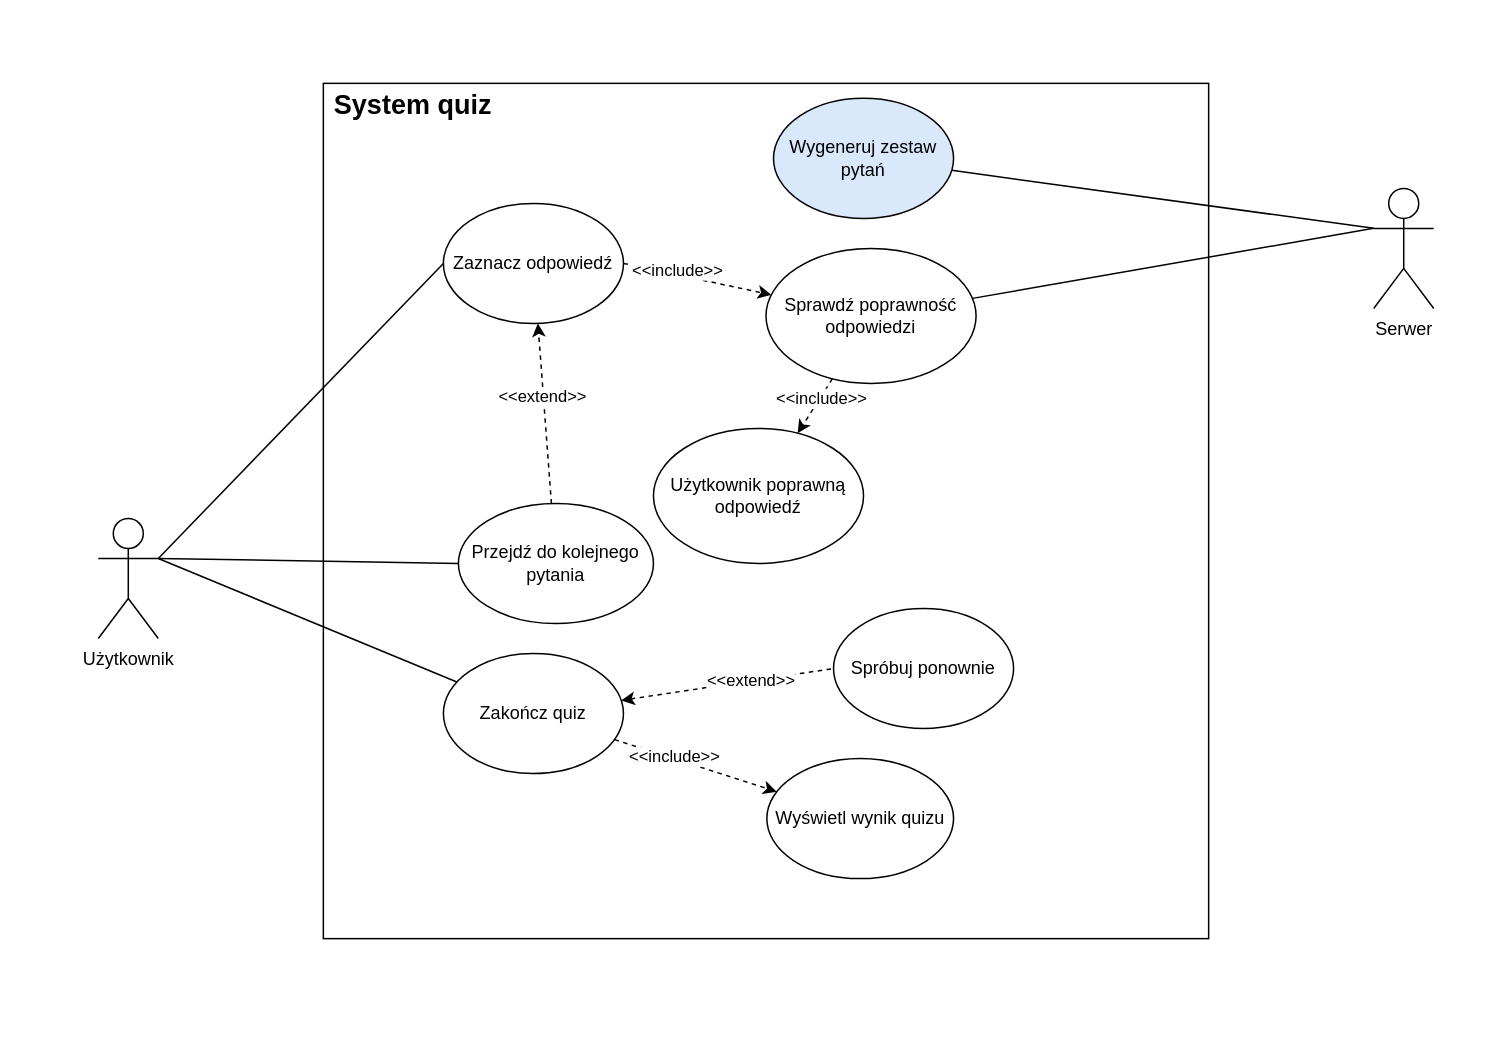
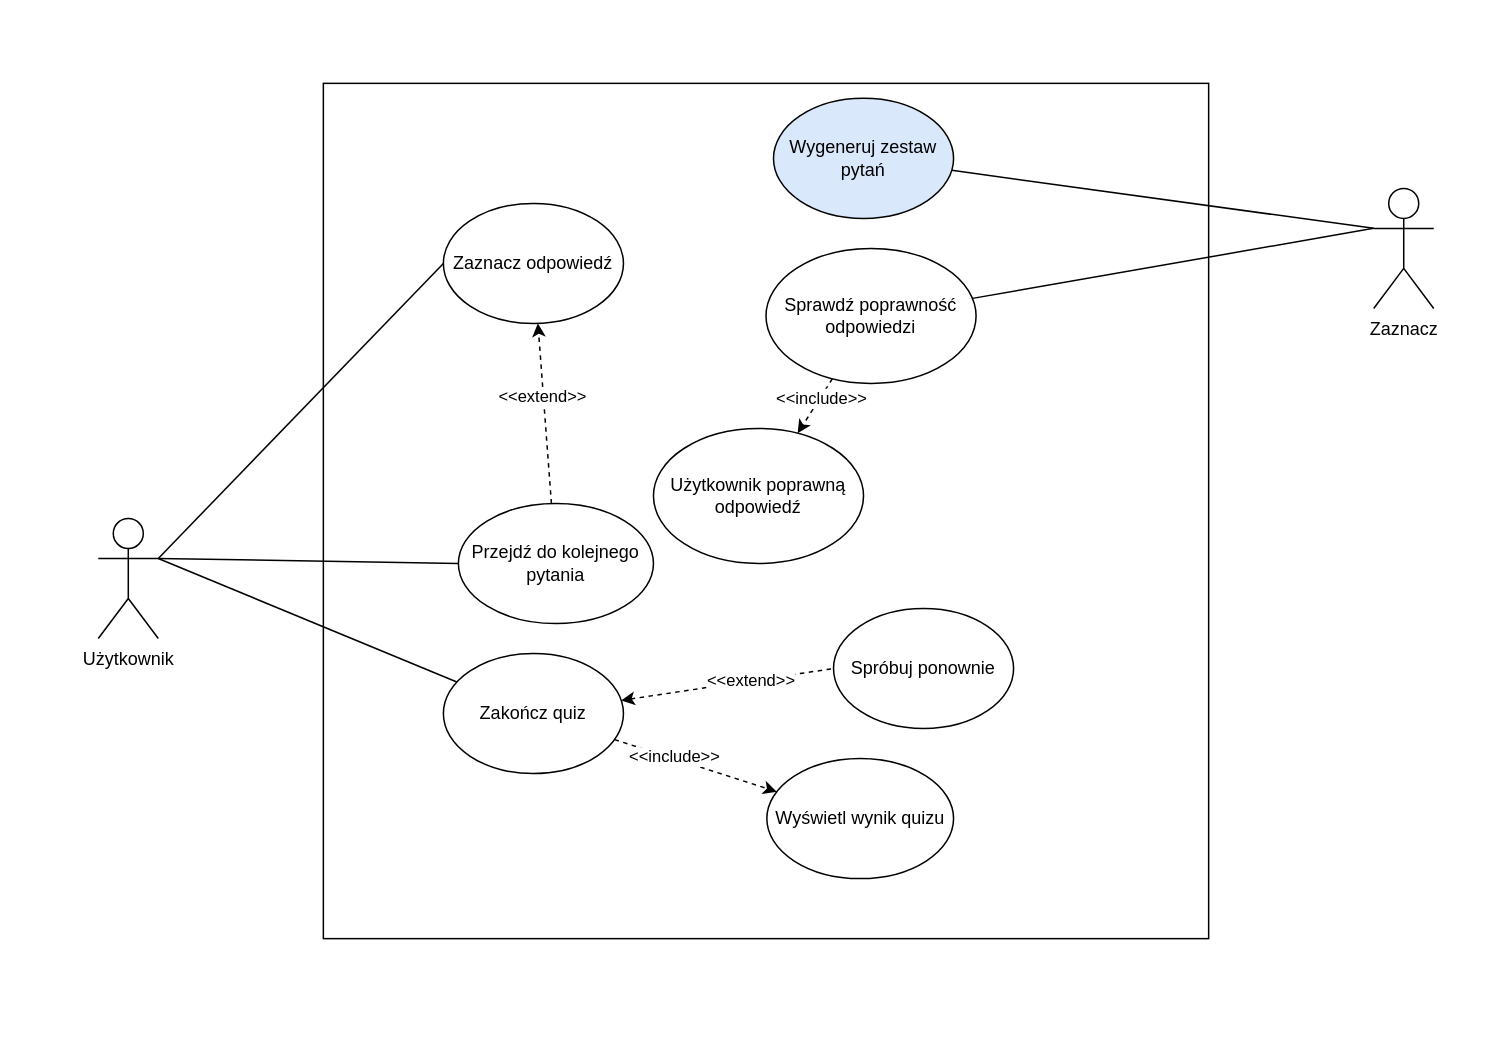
node "System quiz": removed
edge "Zaznacz odpowiedź" -> "Sprawdź poprawność odpowiedzi": removed, label "<<include>>"
node "Serwer": label "Serwer" -> "Zaznacz"
